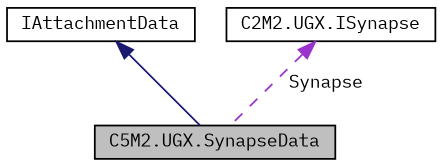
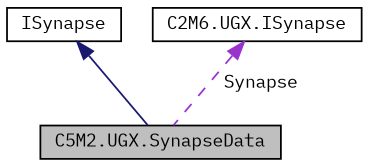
node "IAttachmentData": label "IAttachmentData" -> "ISynapse"
node "C2M2.UGX.ISynapse": label "C2M2.UGX.ISynapse" -> "C2M6.UGX.ISynapse"
